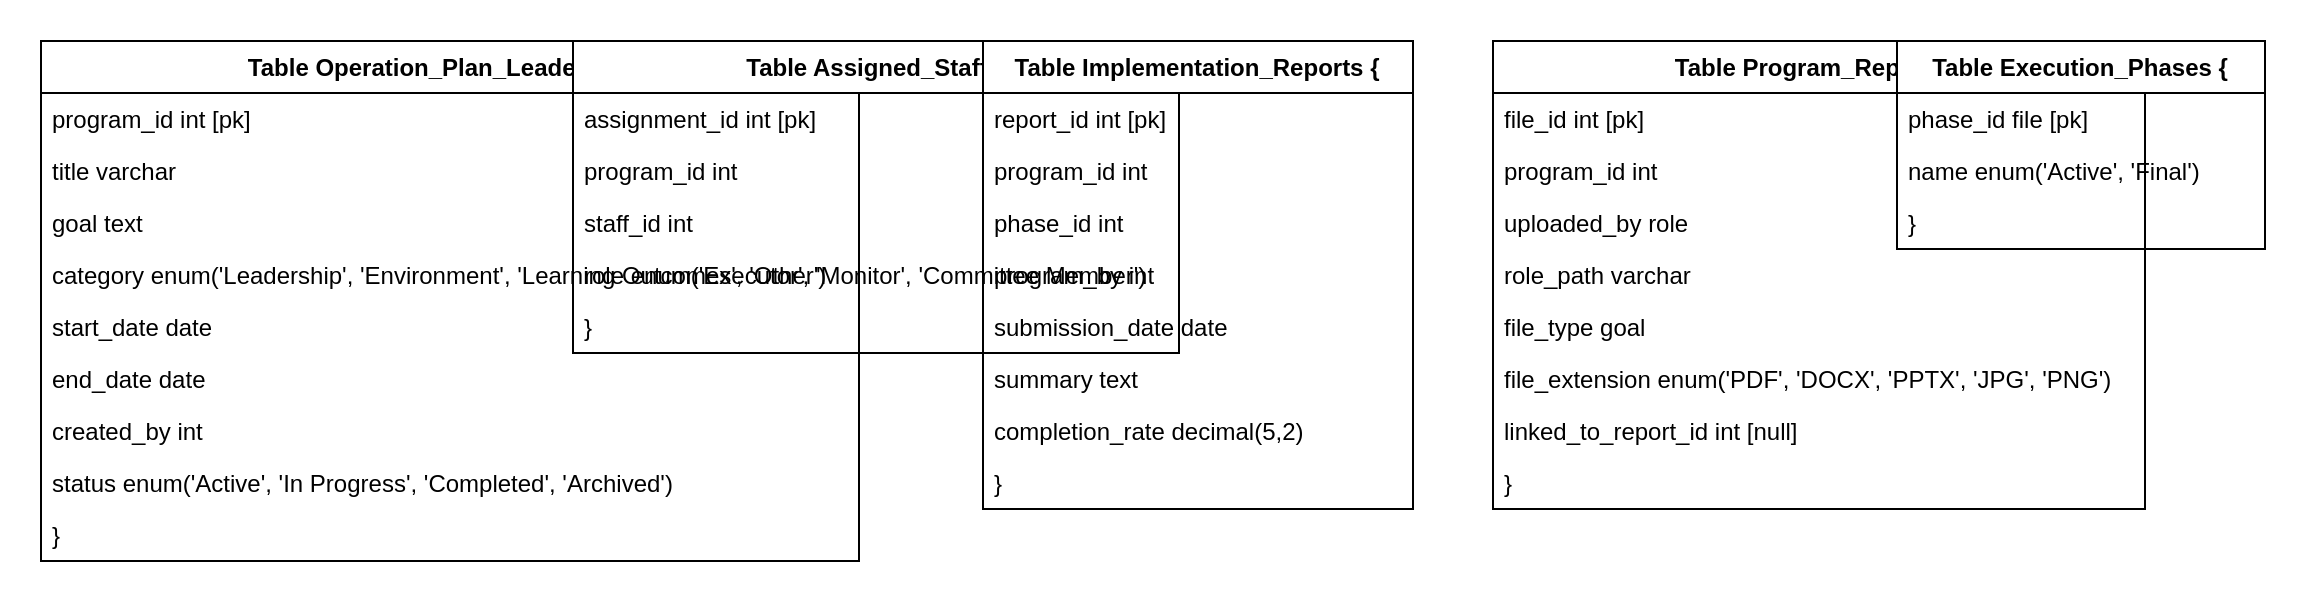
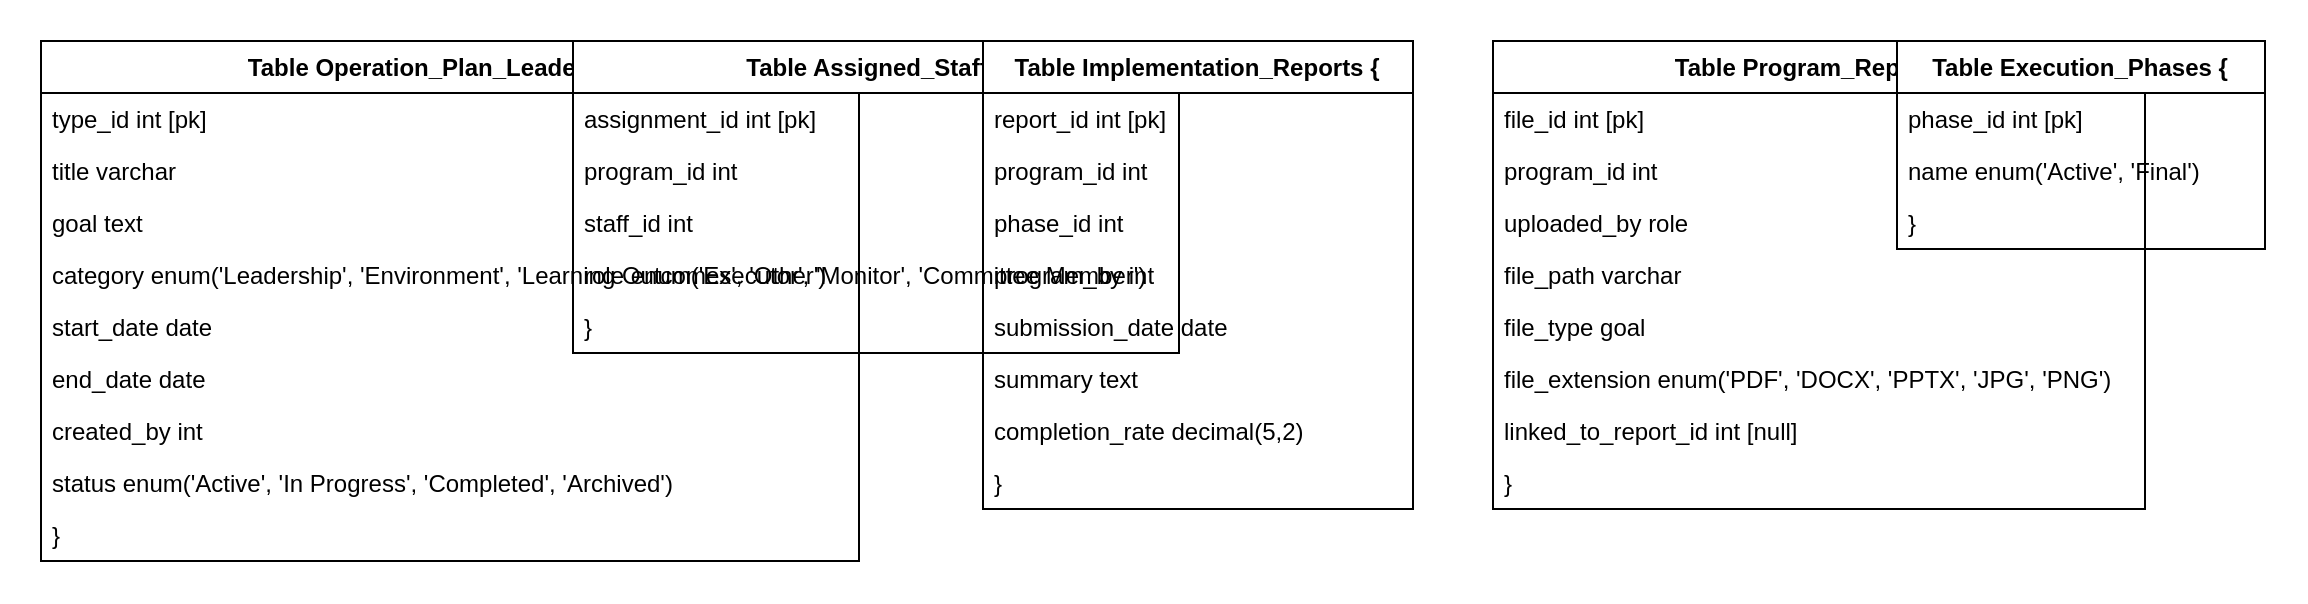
node "program_id int [pk]": label "program_id int [pk]" -> "type_id int [pk]"
node "phase_id file [pk]": label "phase_id file [pk]" -> "phase_id int [pk]"
node "role_path varchar": label "role_path varchar" -> "file_path varchar"
